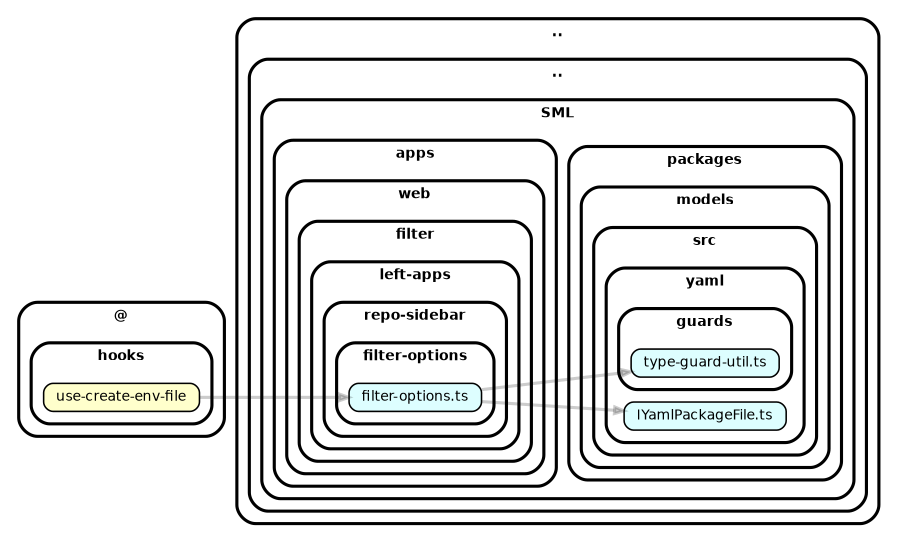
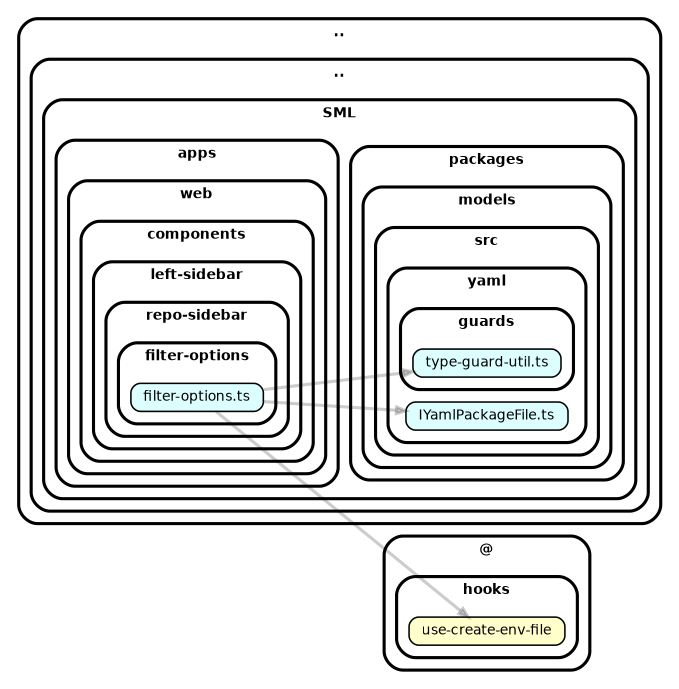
cluster "filter": label "filter" -> "components"
cluster "left-apps": label "left-apps" -> "left-sidebar"
edge "use-create-env-file" -> "filter-options.ts": reversed
